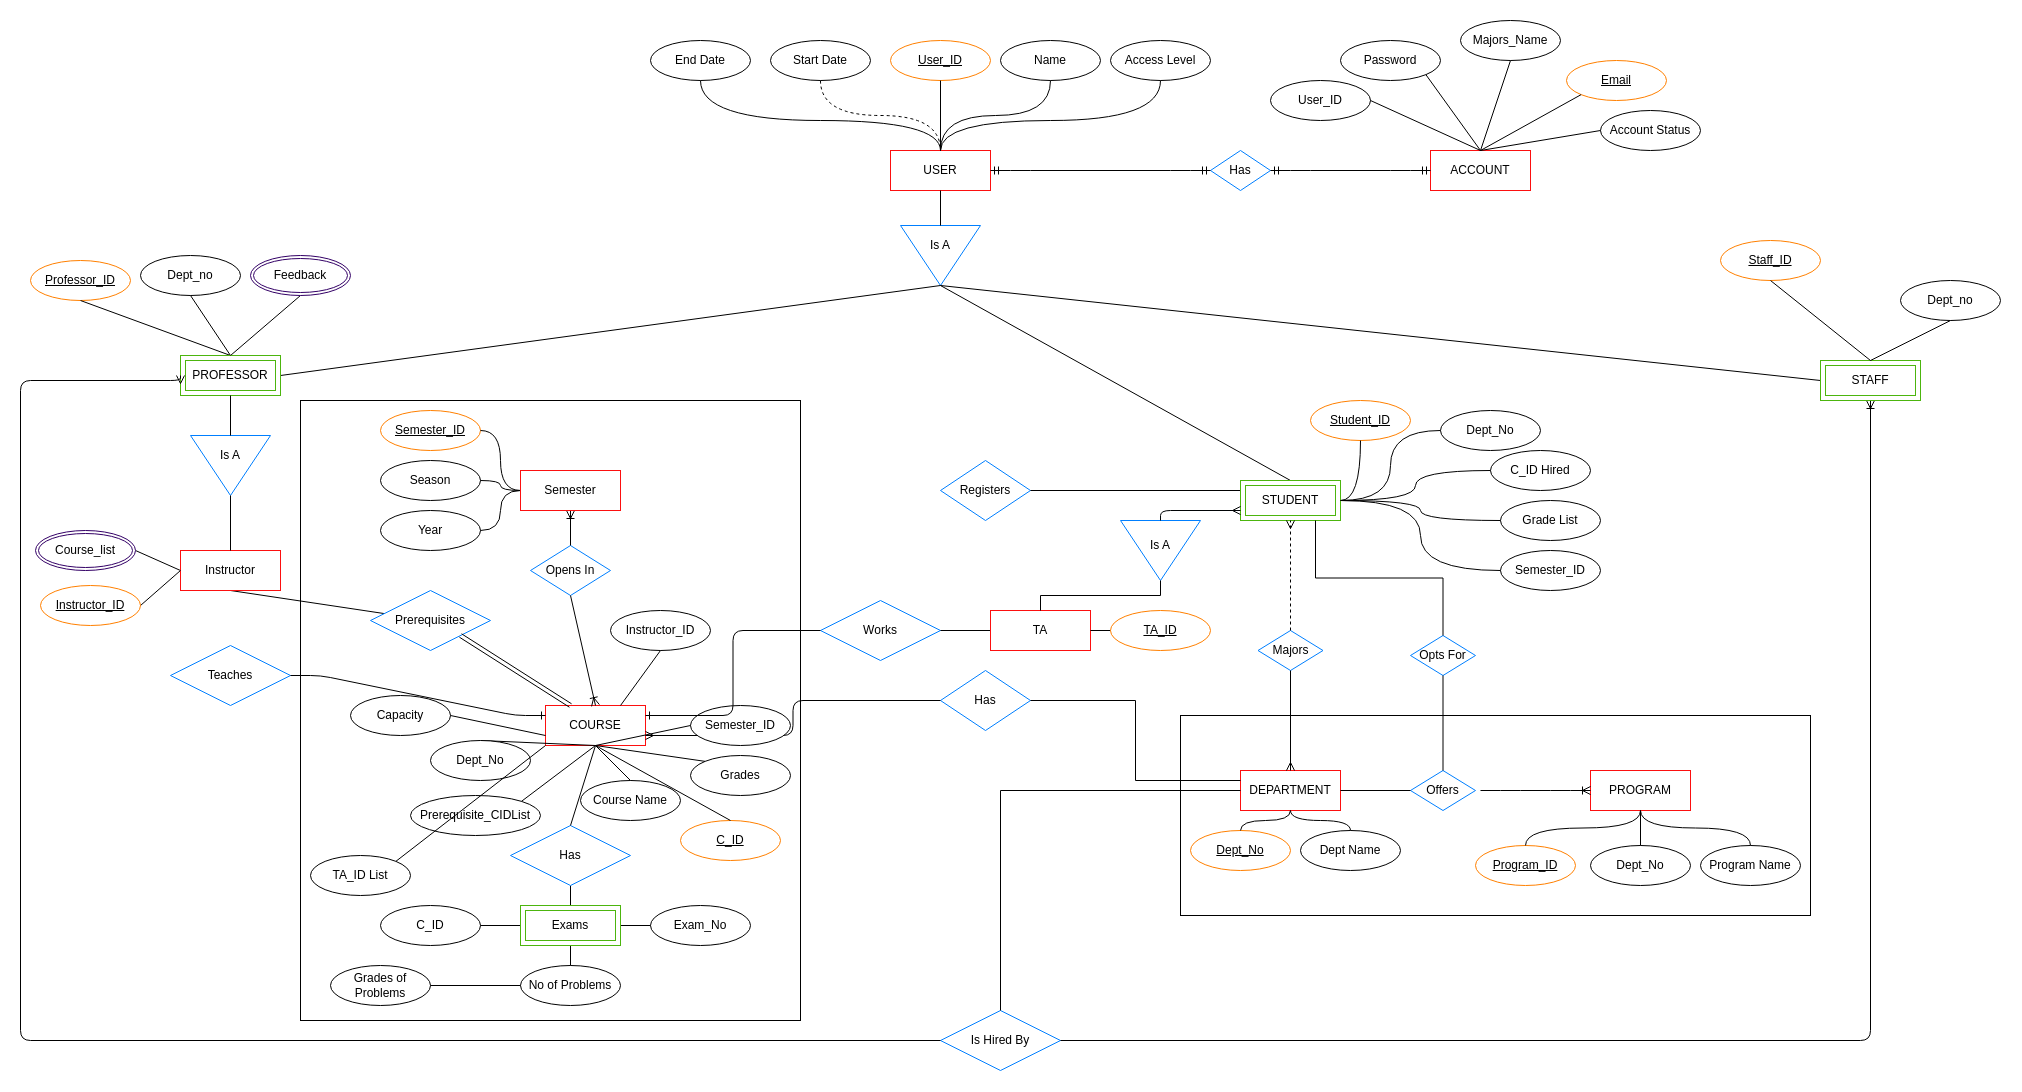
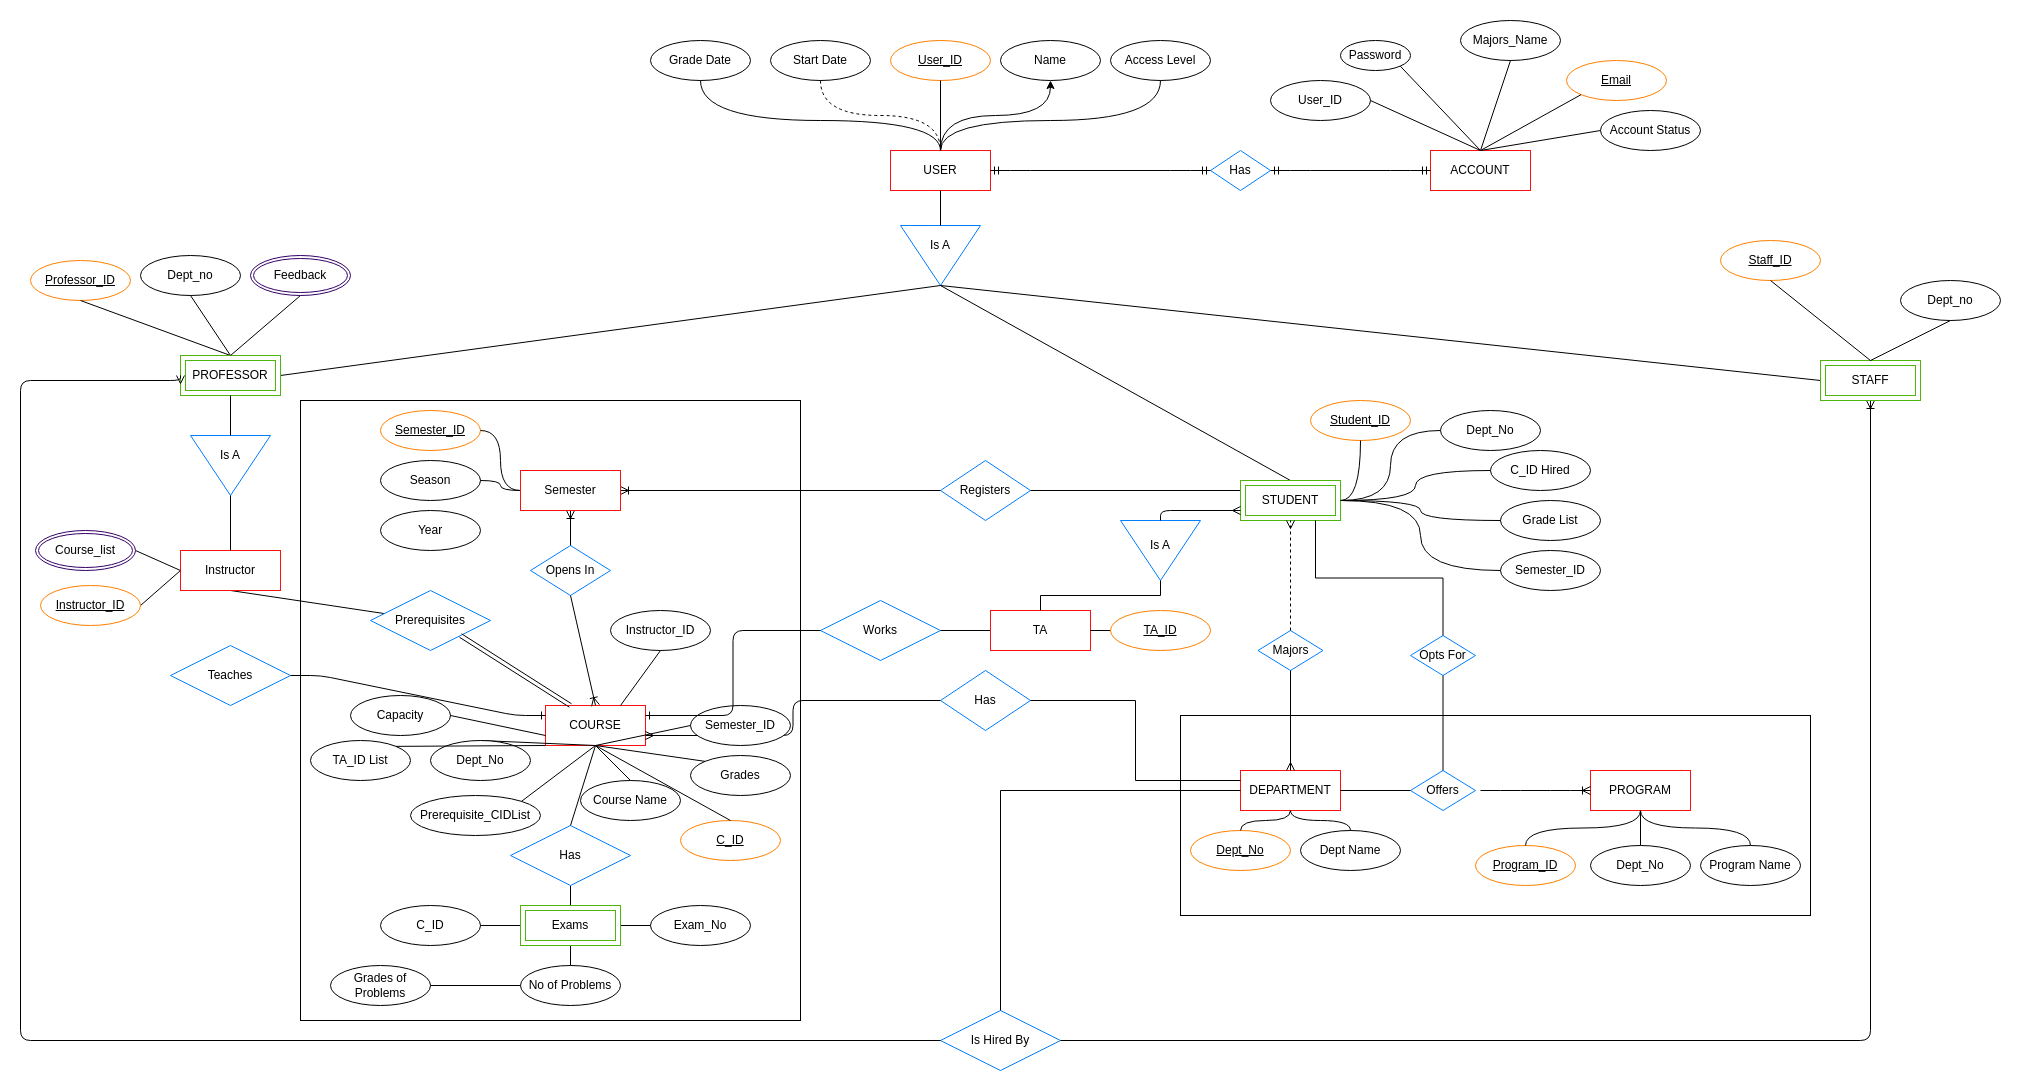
node "End Date": label "End Date" -> "Grade Date"
node "Password": size 100x40 -> 70x30
edge "Name" -- "USER": arrowhead none -> classic
edge "Registers" -> "Semester": added
edge "Semester" -- "Year": removed
node "TA_ID List": moved (361, 876) -> (361, 761)
